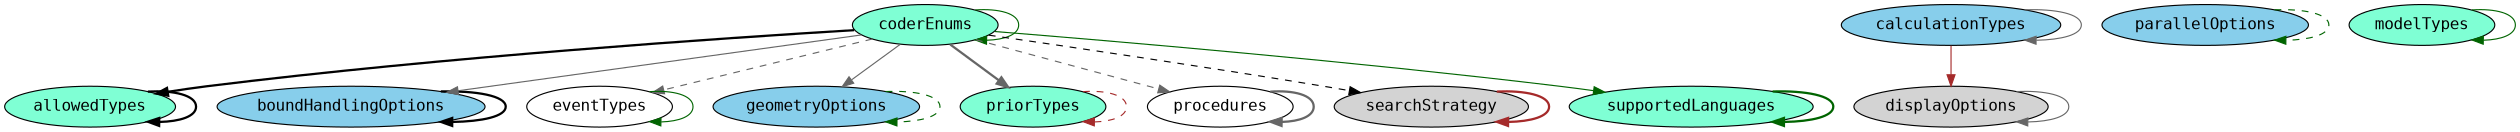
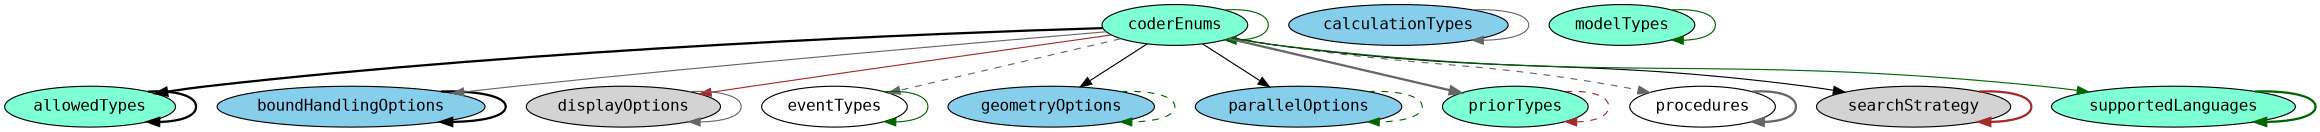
edge "calculationTypes" -> "displayOptions": now "coderEnums" -> "displayOptions"
edge "coderEnums" -> "geometryOptions": color gray40 -> black
edge "coderEnums" -> "searchStrategy": style dashed -> solid
edge "coderEnums" -> "parallelOptions": added
